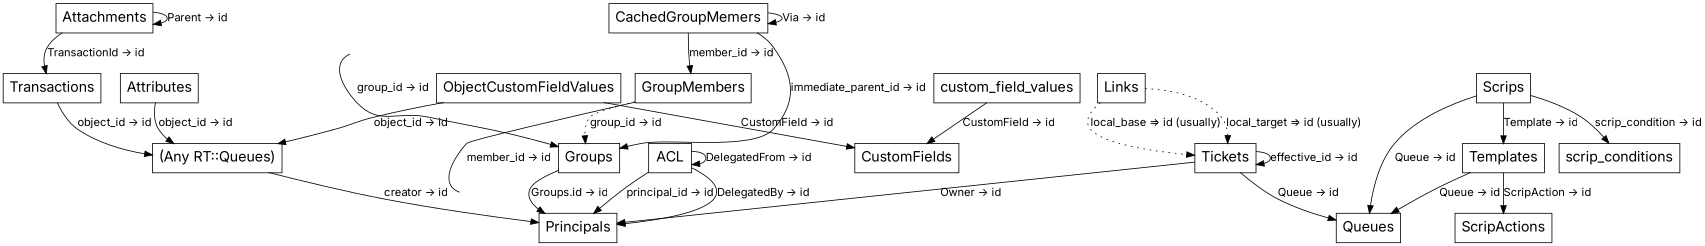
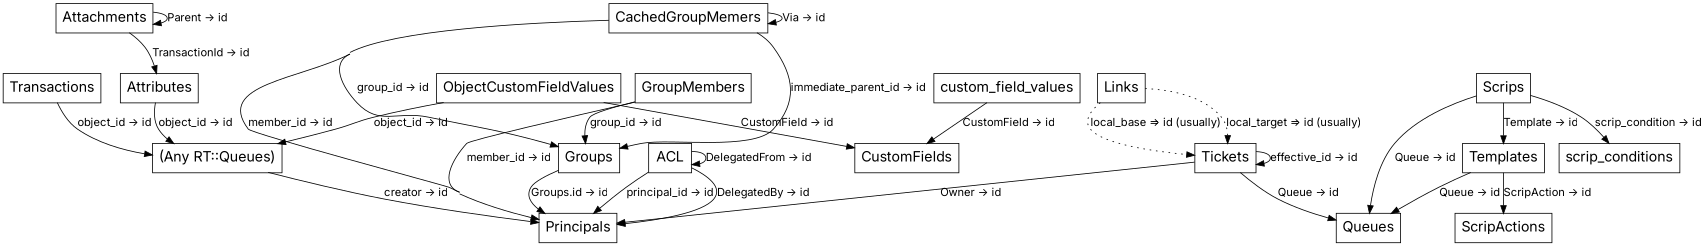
edge "Attachments" -> "Transactions": now "Attachments" -> "Attributes"
edge "CachedGroupMemers" -> "GroupMembers": now "CachedGroupMemers" -> "Principals"
edge "GroupMembers" -> "Groups": style dotted -> solid
